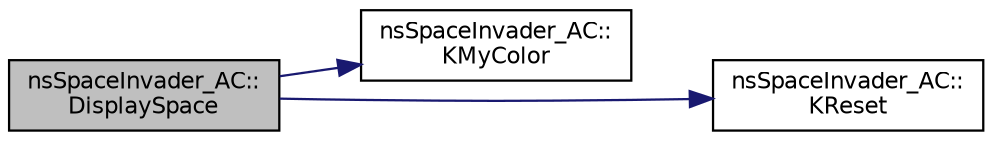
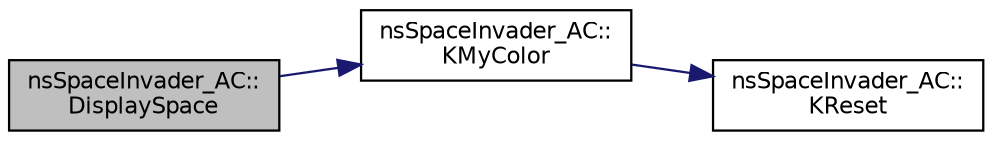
edge "nsSpaceInvader_AC:: DisplaySpace" -> "nsSpaceInvader_AC:: KReset": now "nsSpaceInvader_AC:: KMyColor" -> "nsSpaceInvader_AC:: KReset"
